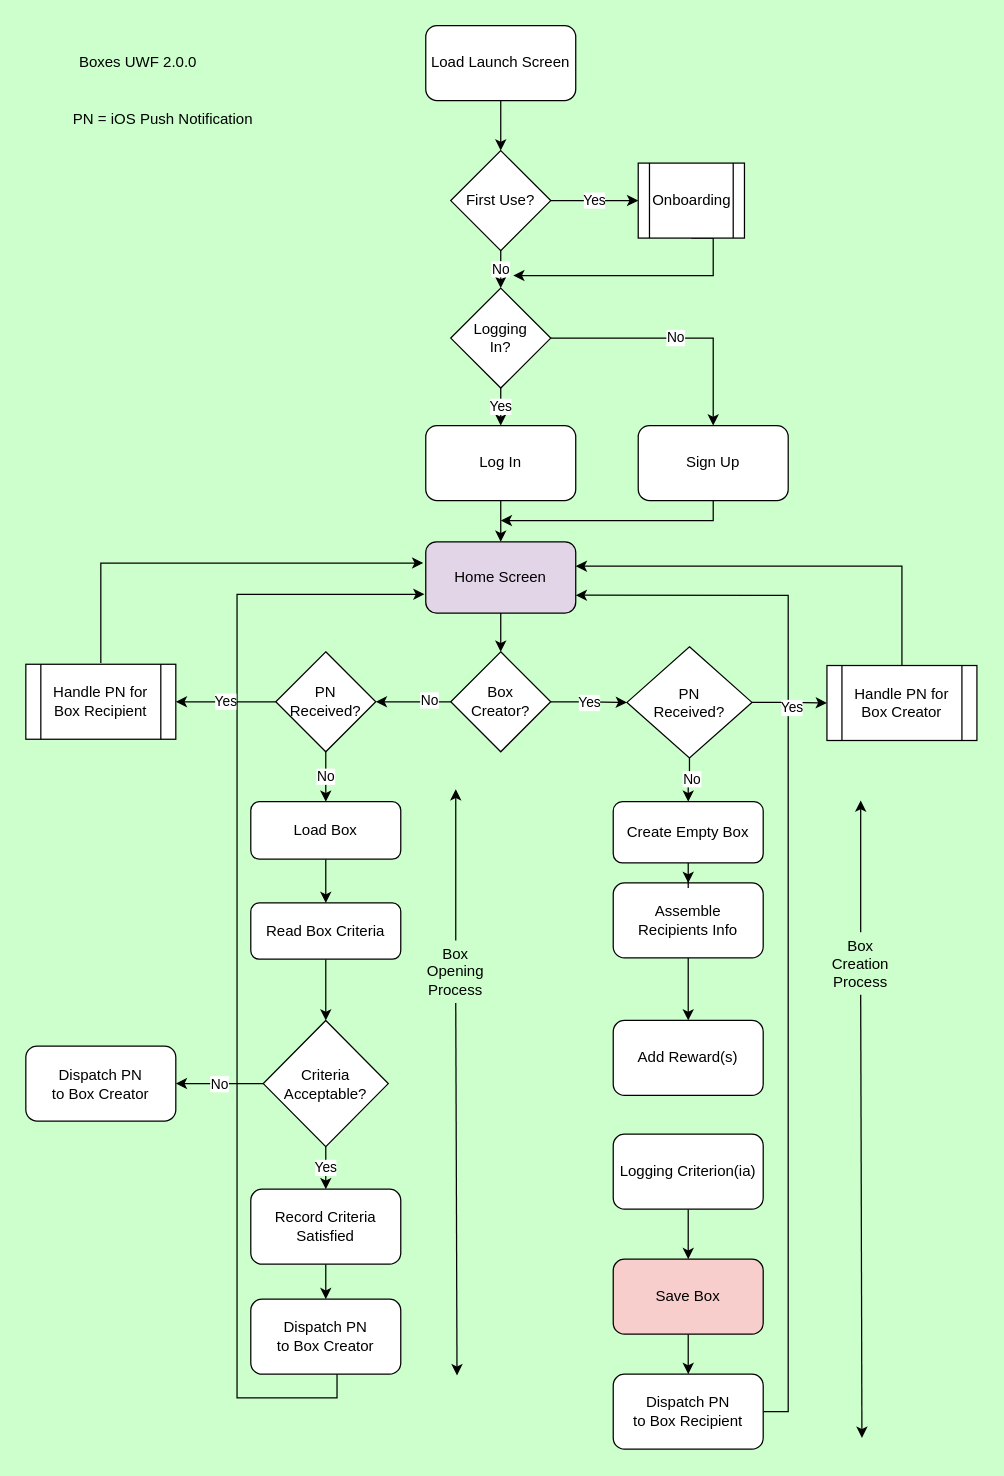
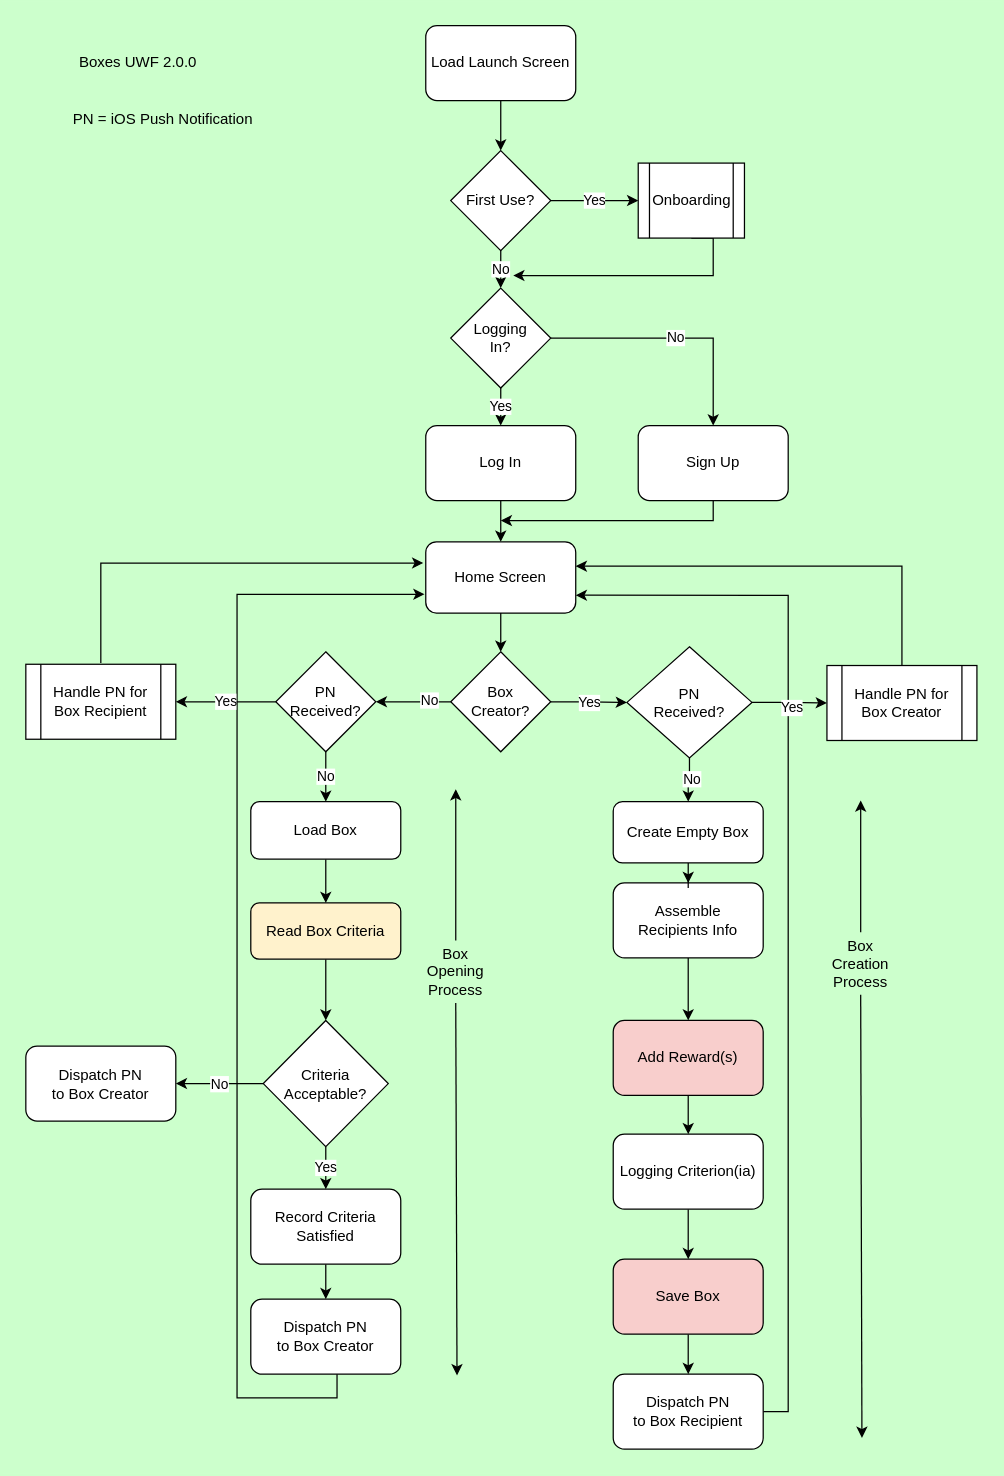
node "Home Screen": fillcolor #e1d5e7 -> #ffffff
node "Read Box Criteria": fillcolor #ffffff -> #fff2cc
node "Add Reward(s)": fillcolor #ffffff -> #f8cecc
edge "Add Reward(s)" -> "Logging Criterion(ia)": added
